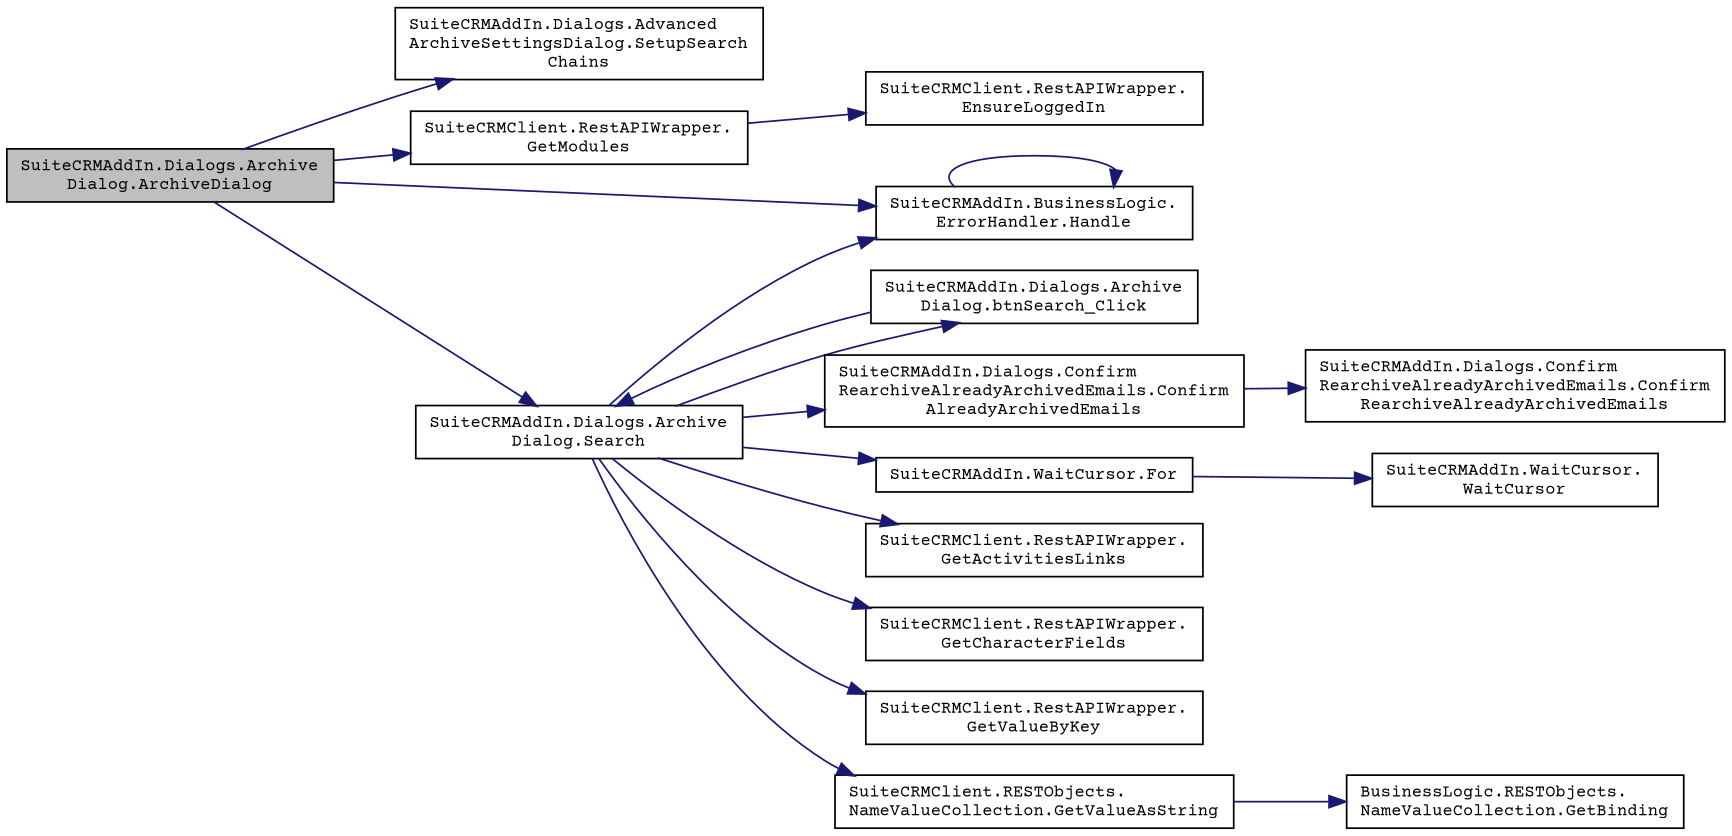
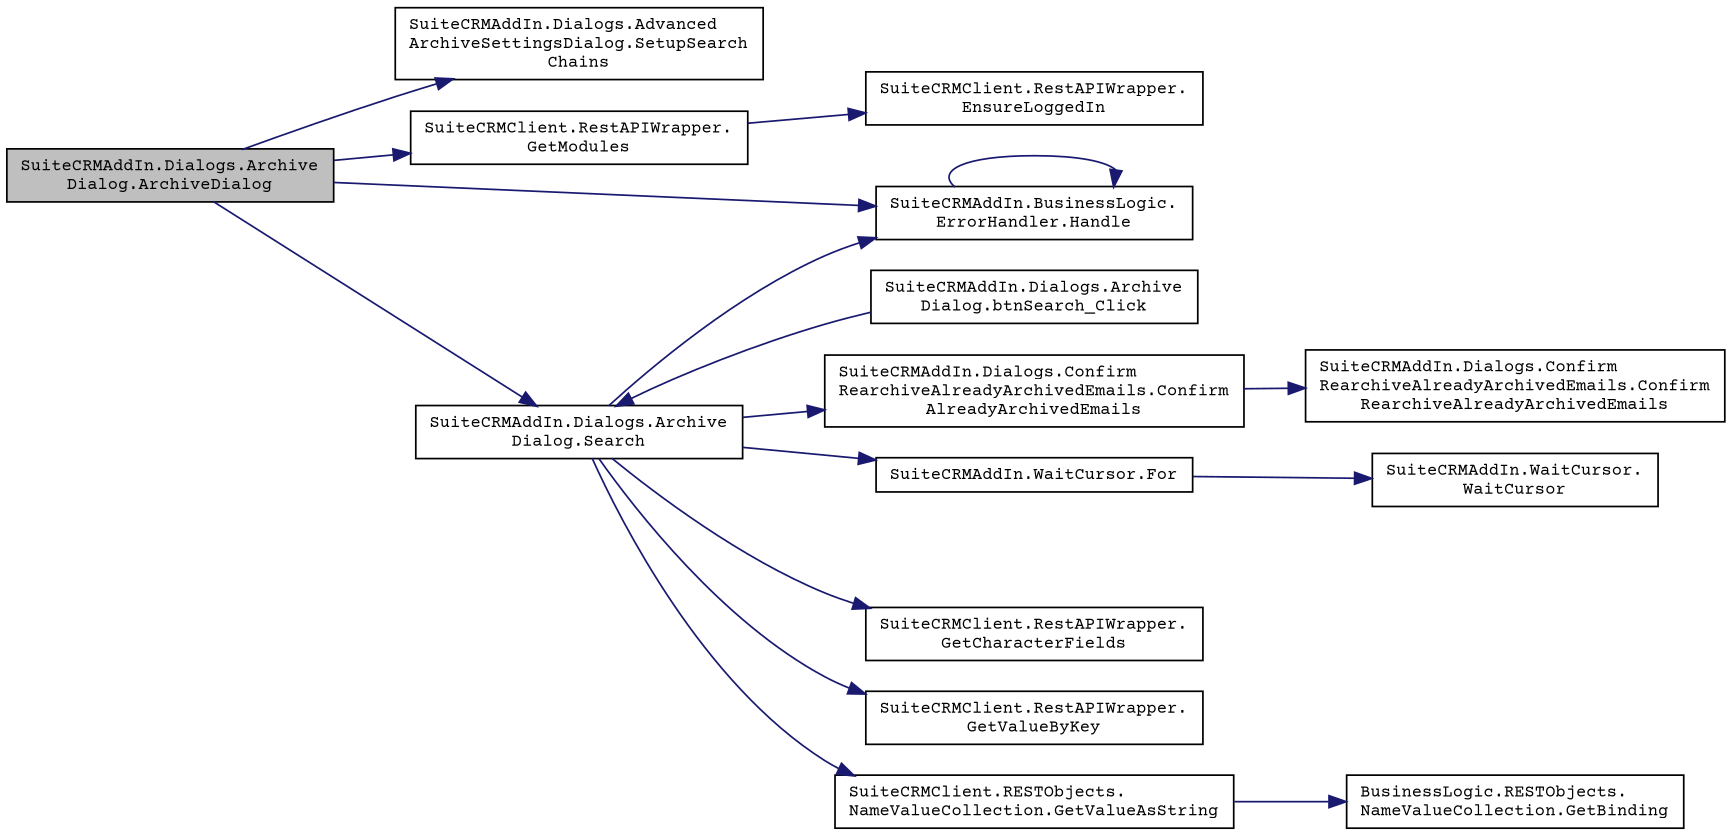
edge "SuiteCRMAddIn.Dialogs.Archive Dialog.Search" -> "SuiteCRMAddIn.Dialogs.Archive Dialog.btnSearch_Click": removed
node "SuiteCRMClient.RestAPIWrapper. GetActivitiesLinks": removed
